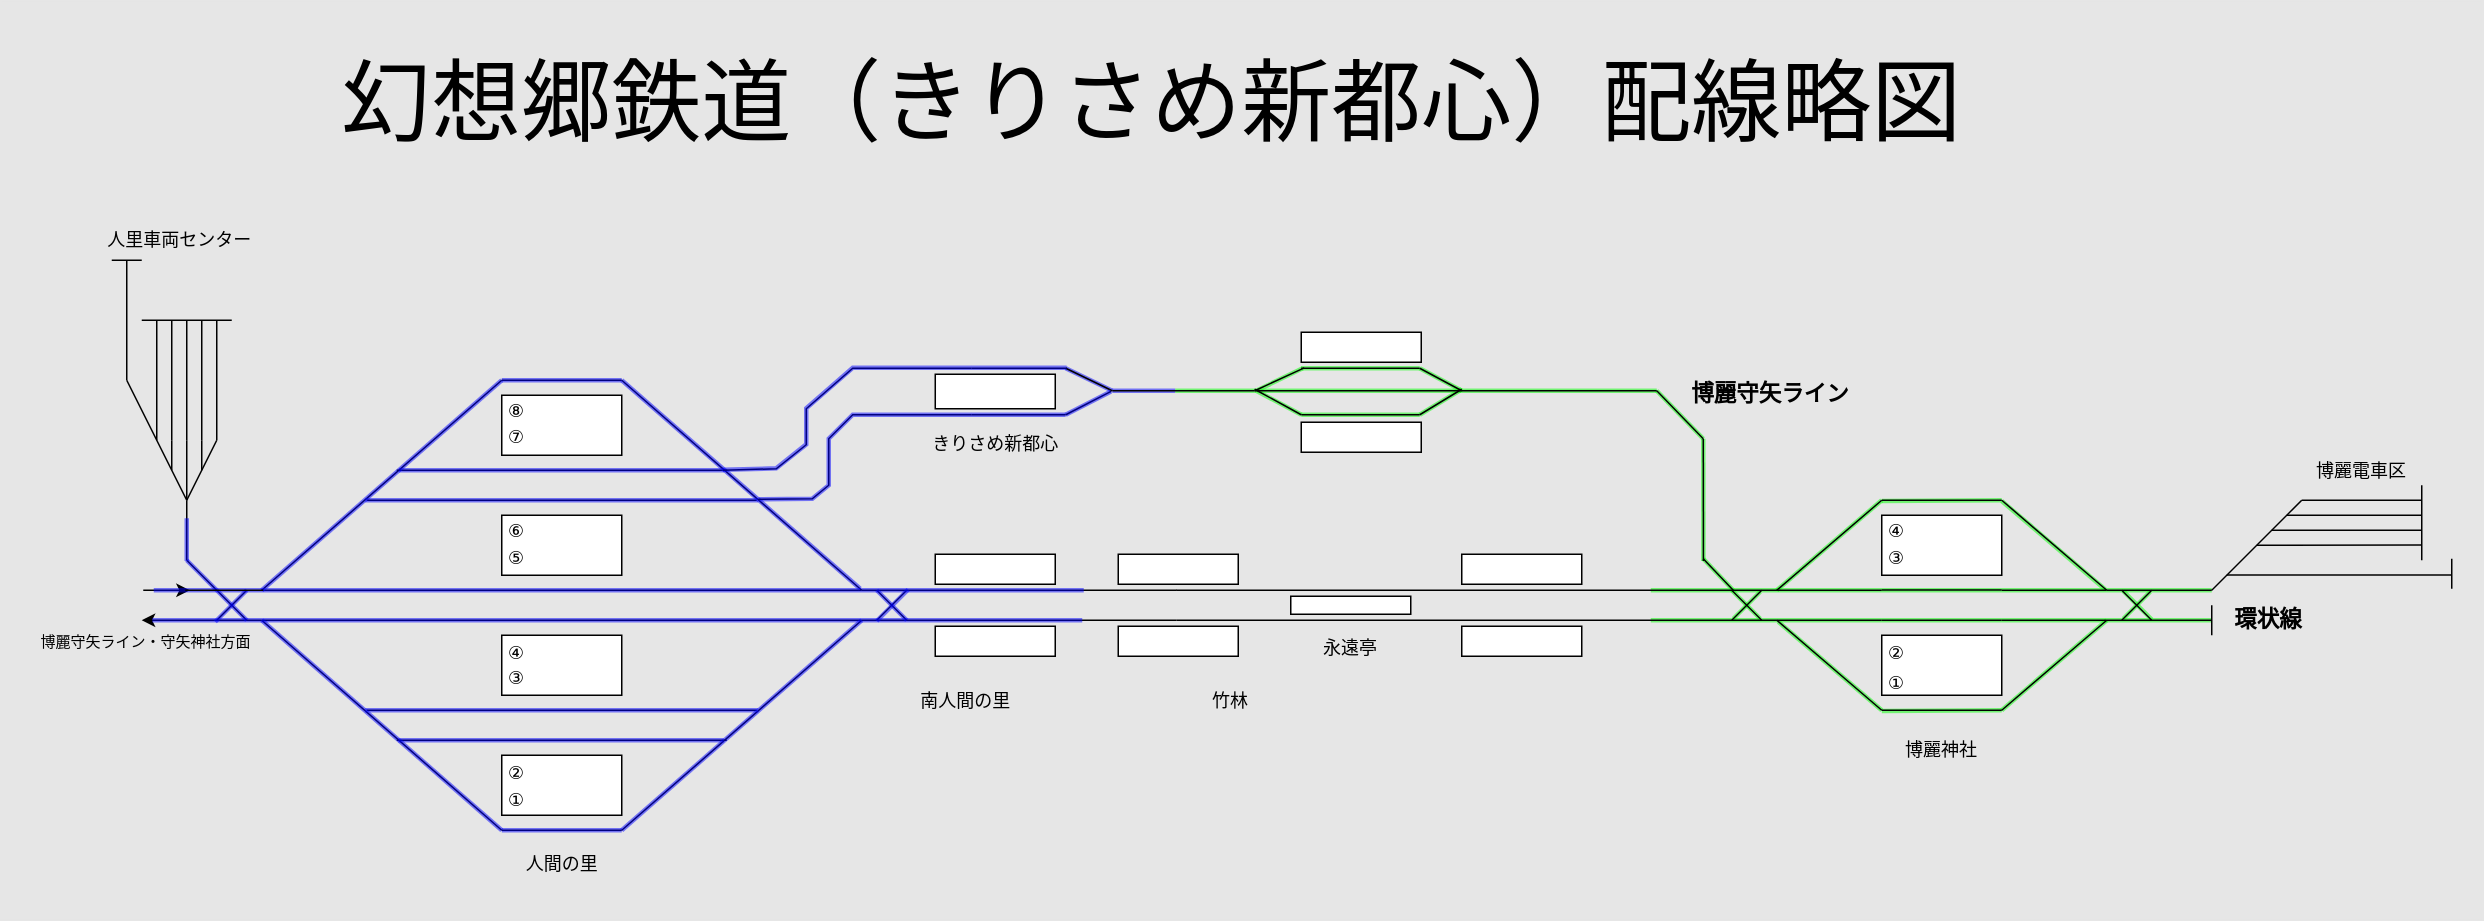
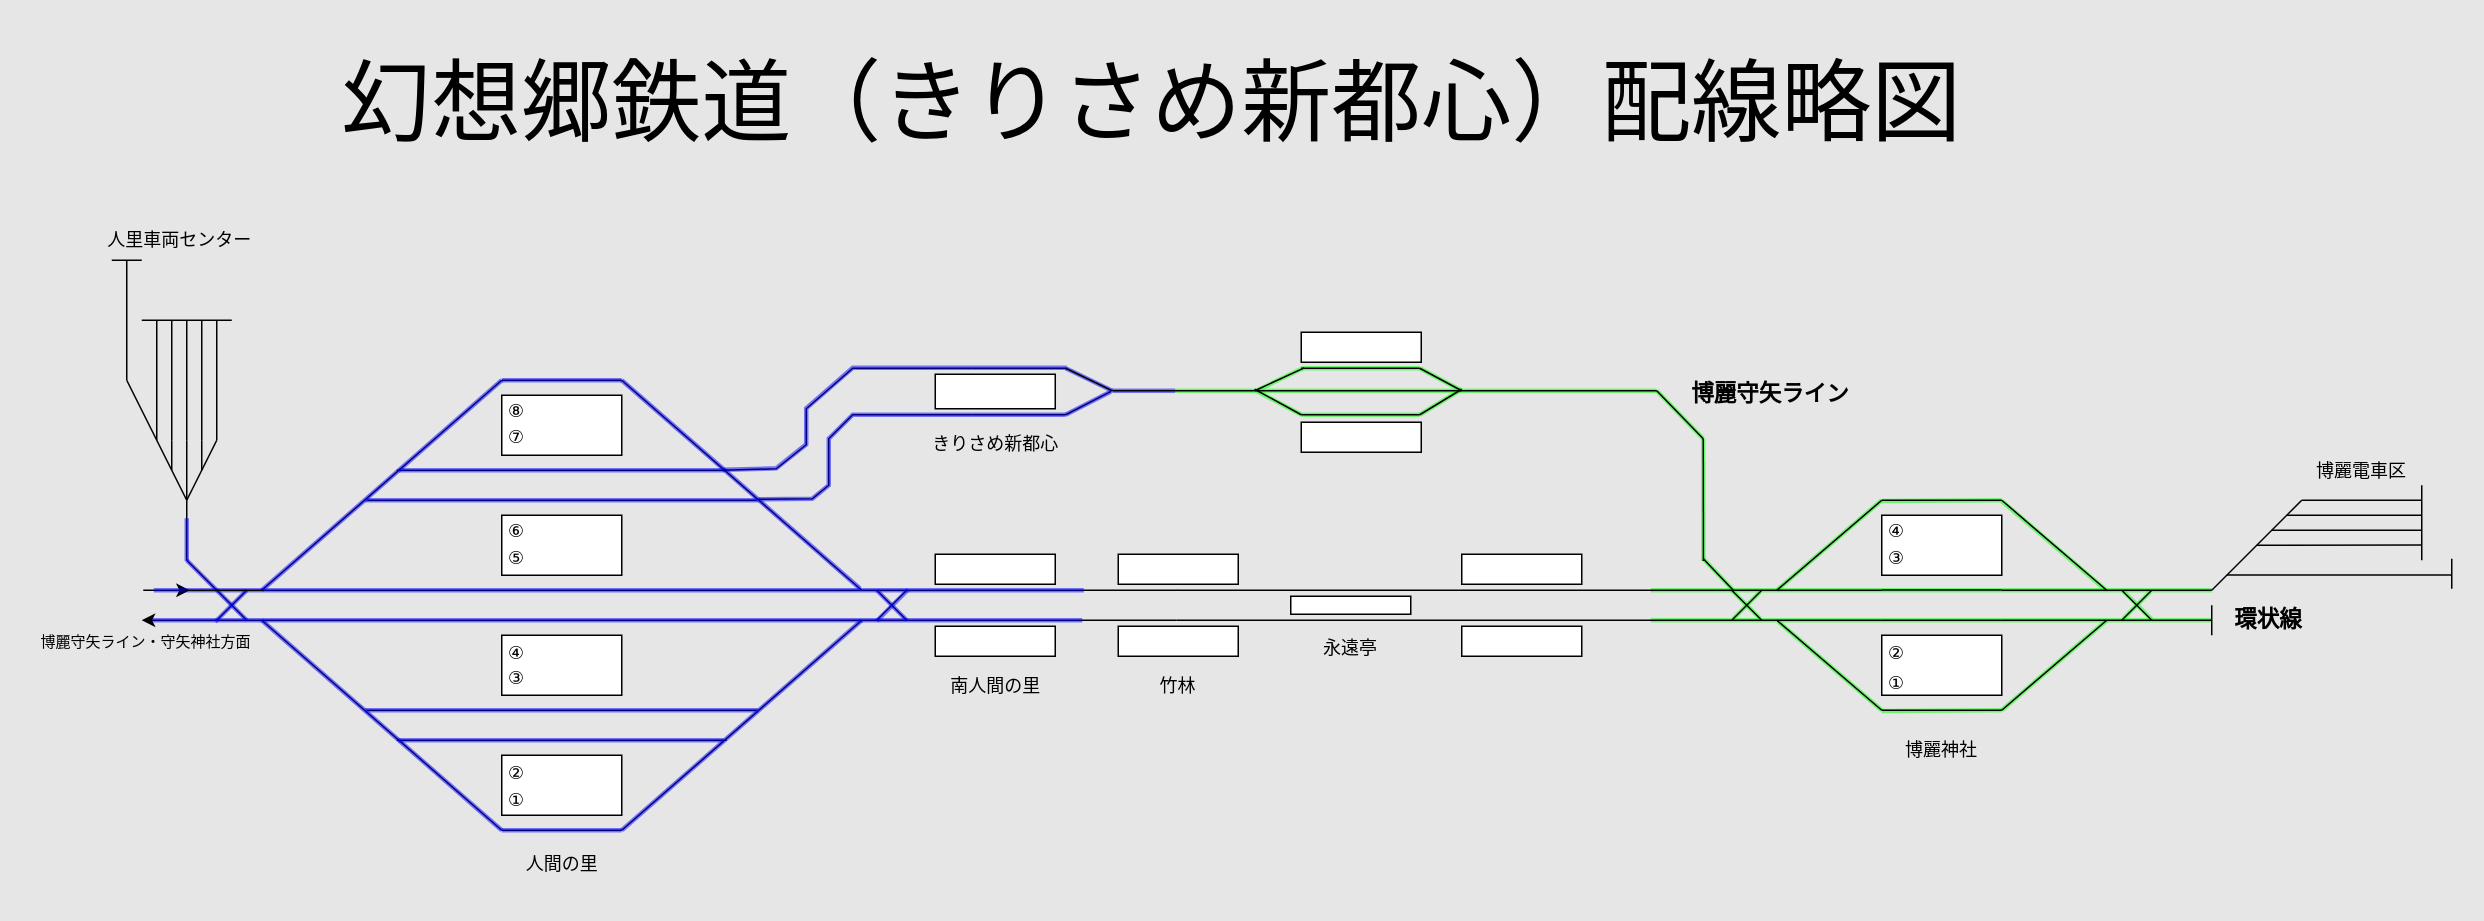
node "南人間の里": moved (965, 701) -> (995, 686)
node "竹林": moved (1231, 701) -> (1178, 686)
